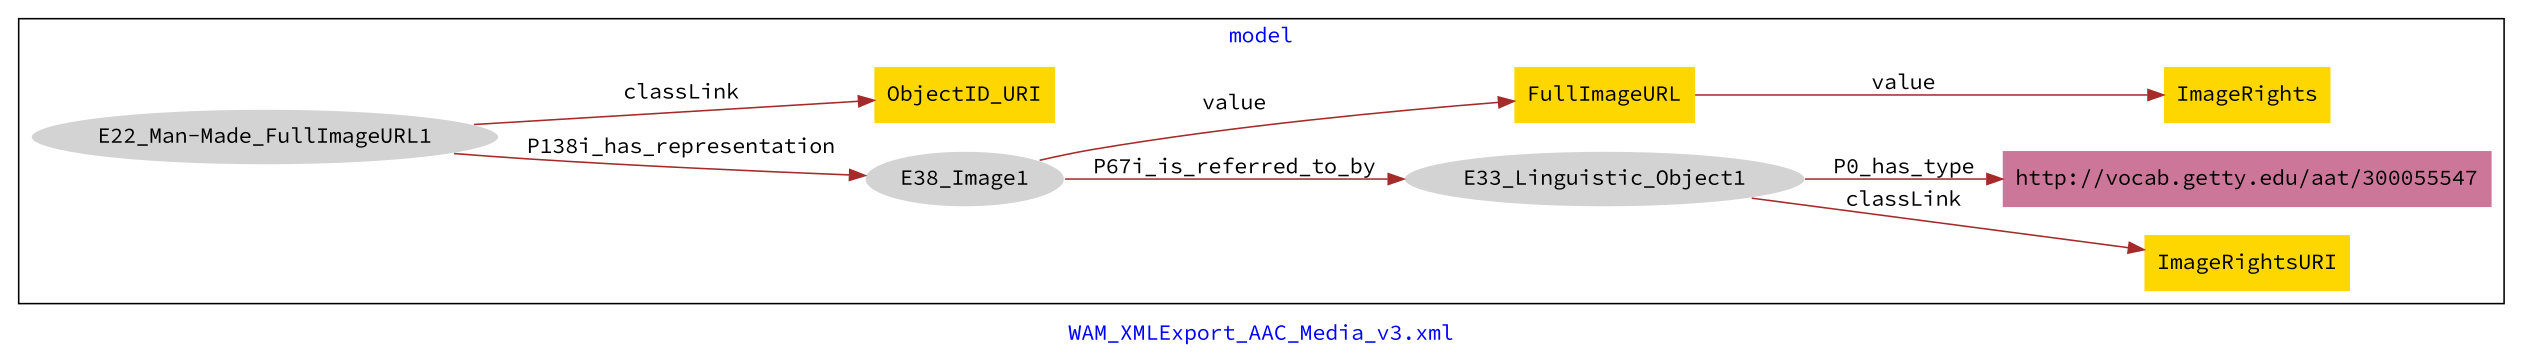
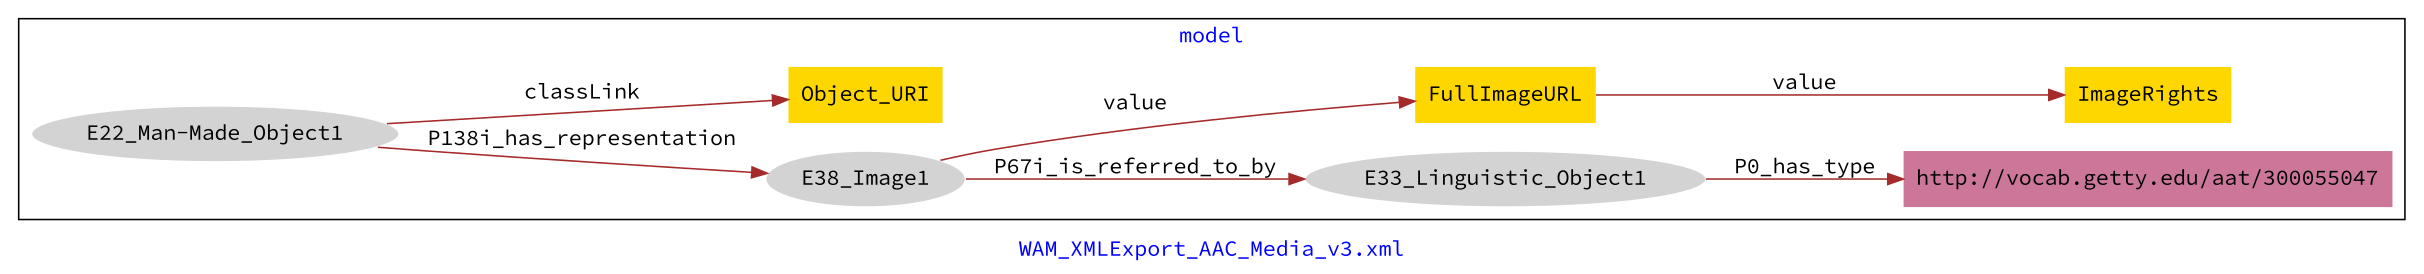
node "ObjectID_URI": label "ObjectID_URI" -> "Object_URI"
node "E22_Man-Made_FullImageURL1": label "E22_Man-Made_FullImageURL1" -> "E22_Man-Made_Object1"
node "http://vocab.getty.edu/aat/300055547": label "http://vocab.getty.edu/aat/300055547" -> "http://vocab.getty.edu/aat/300055047"
node "ImageRightsURI": removed
